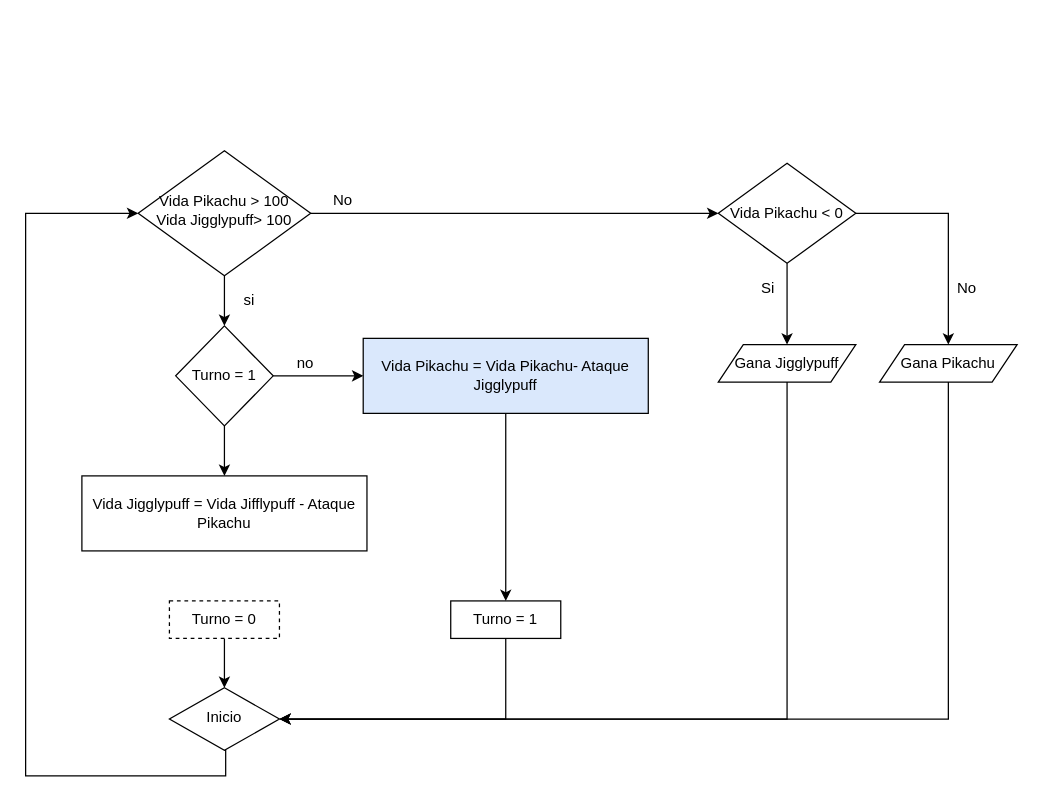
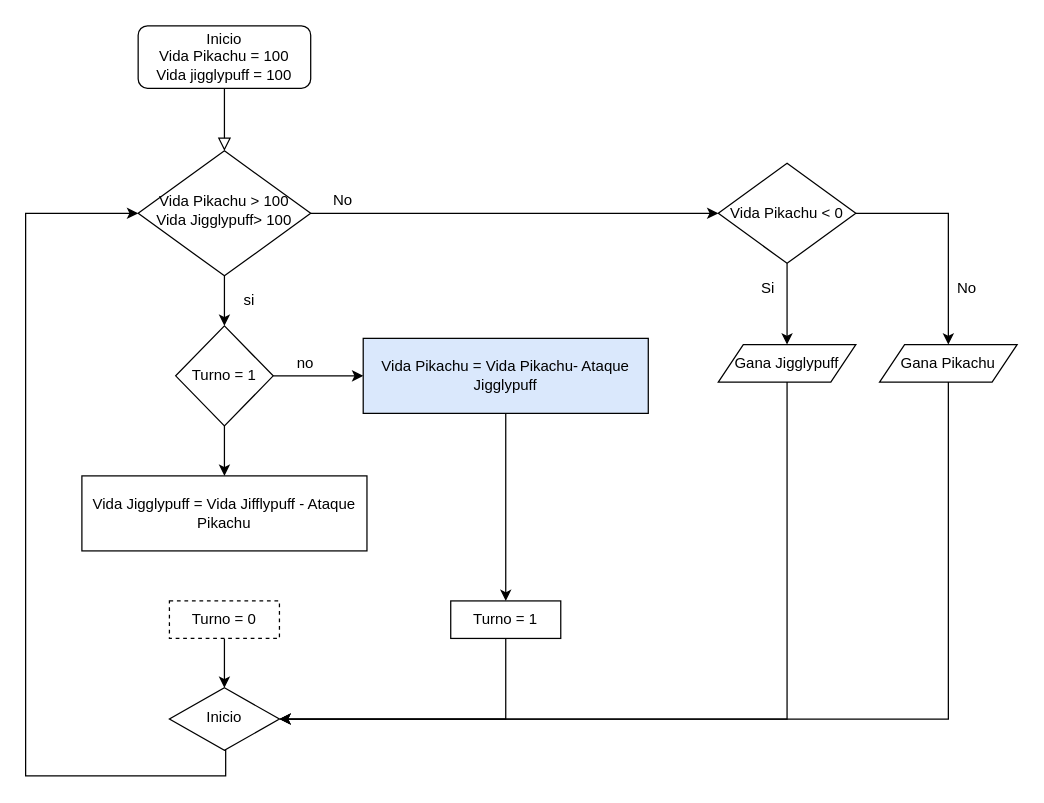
node "Inicio Vida Pikachu = 100 Vida jigglypuff = 100": added
edge "Inicio Vida Pikachu = 100 Vida jigglypuff = 100" -> "Vida Pikachu > 100 Vida Jigglypuff> 100": added
